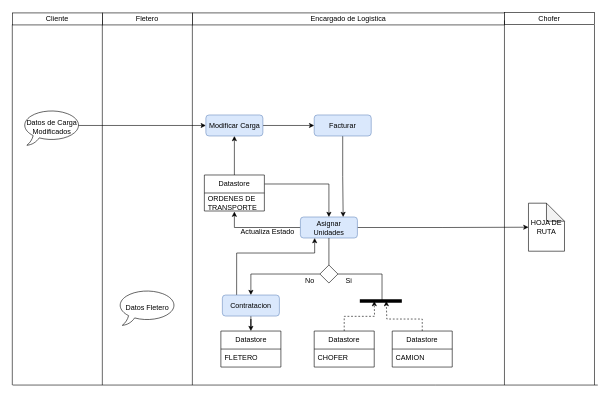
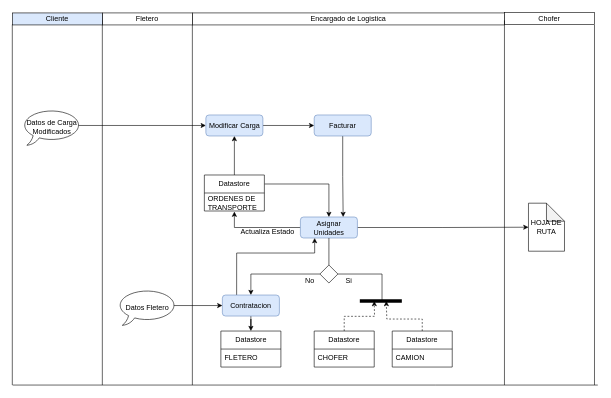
node "Cliente": fillcolor #ffffff -> #dae8fc
edge "Datos Fletero" -> "Contratacion": added
